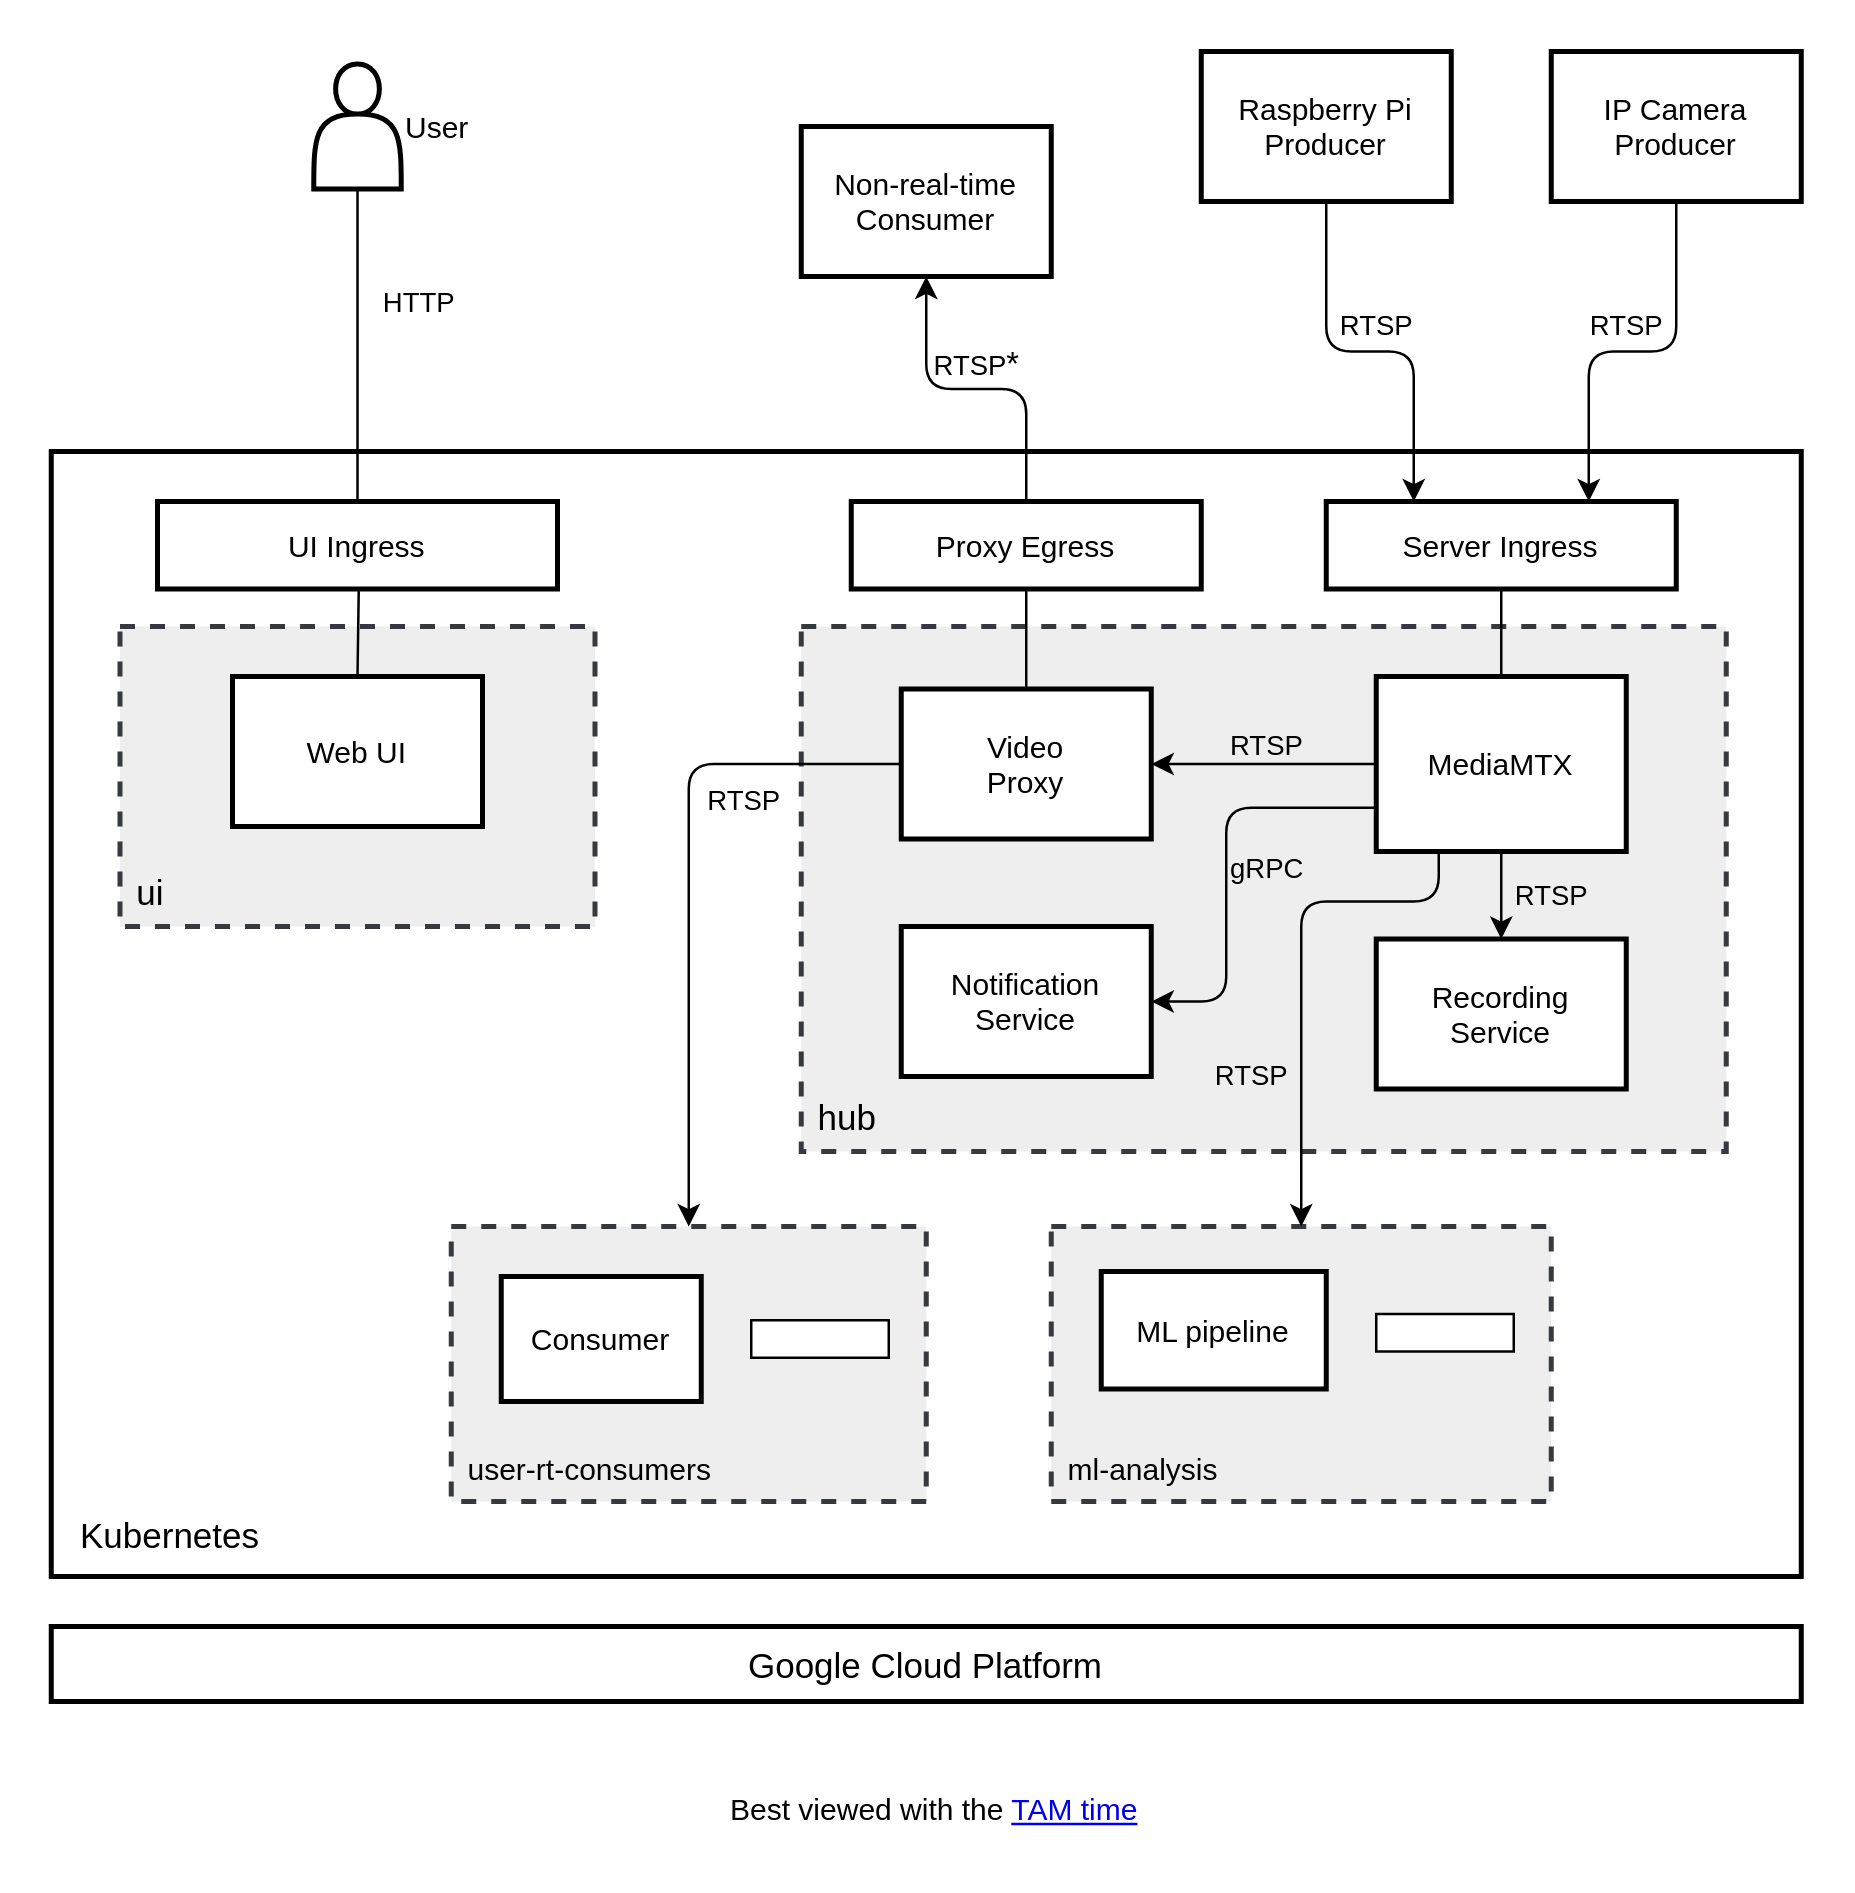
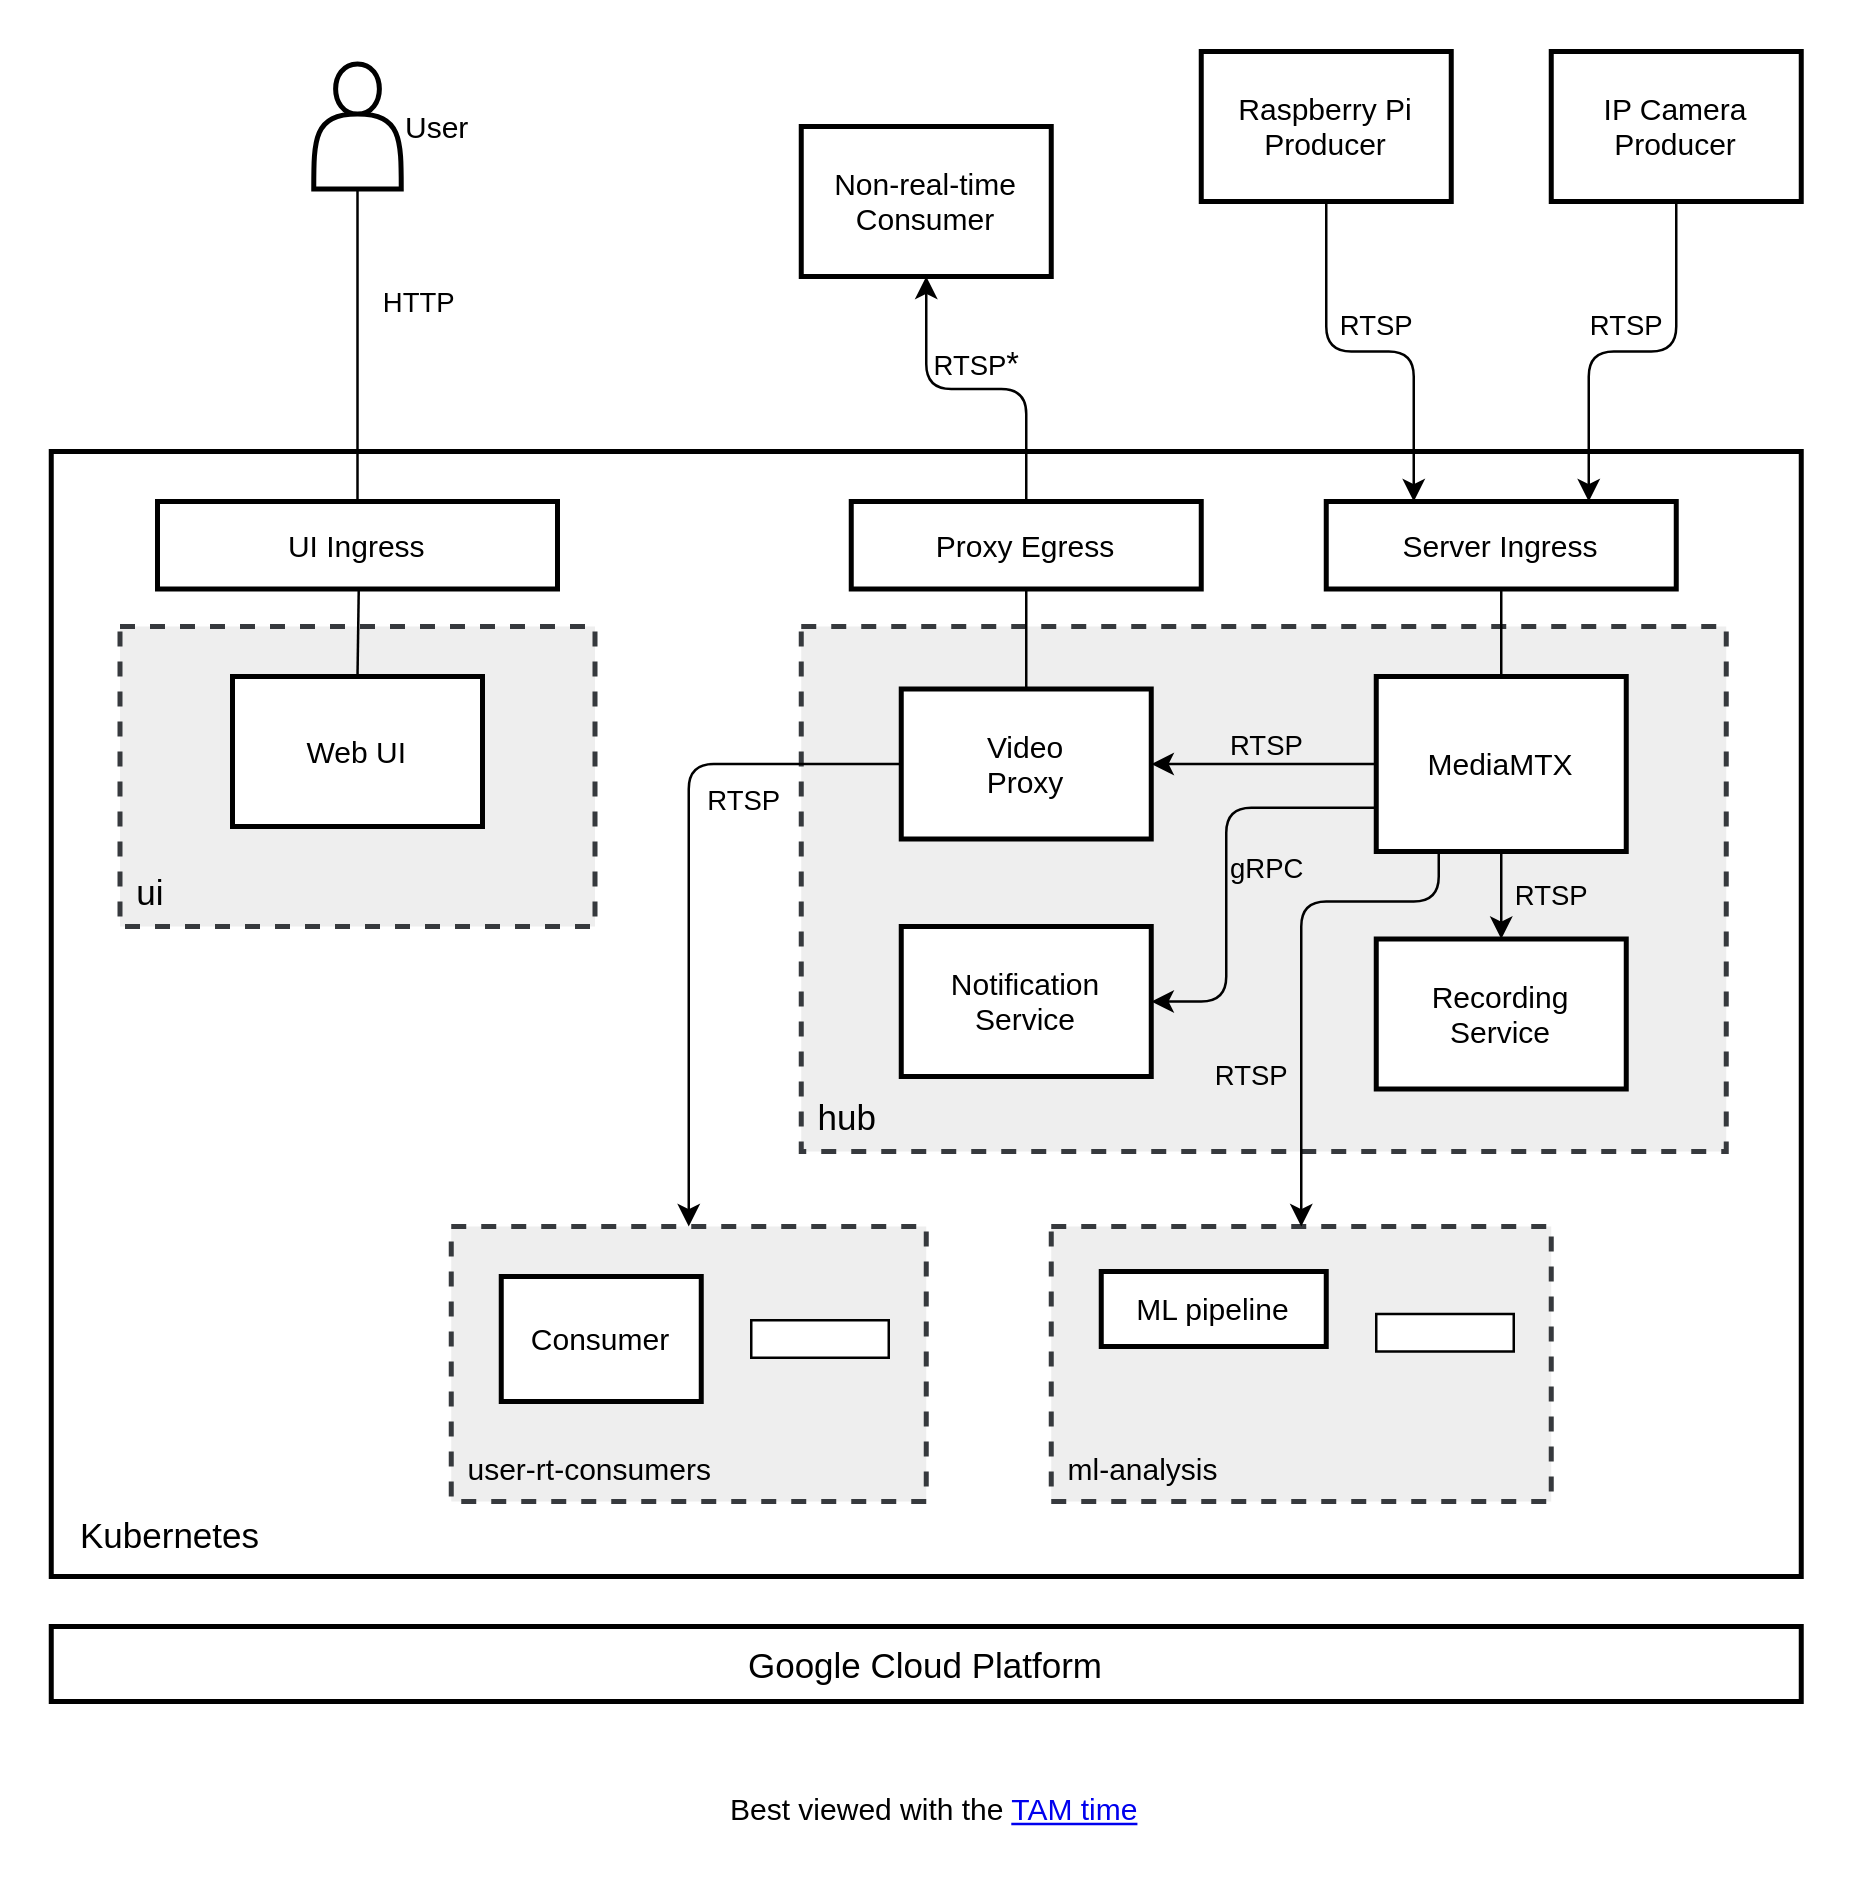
node "ML pipeline": size 225x118 -> 225x75
